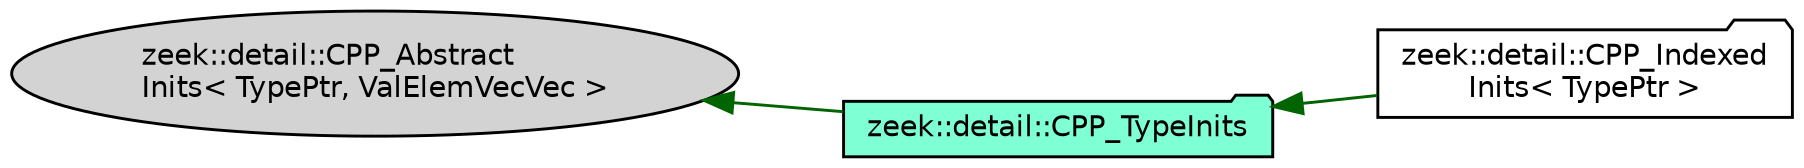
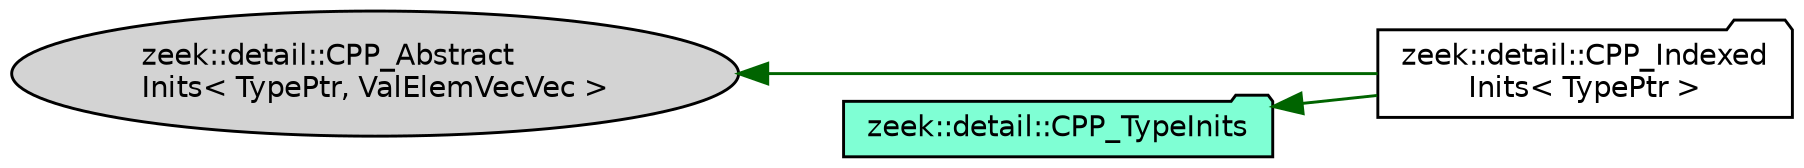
edge "zeek::detail::CPP_TypeInits" -> "zeek::detail::CPP_Abstract Inits< TypePtr, ValElemVecVec >": now "zeek::detail::CPP_Indexed Inits< TypePtr >" -> "zeek::detail::CPP_Abstract Inits< TypePtr, ValElemVecVec >"
